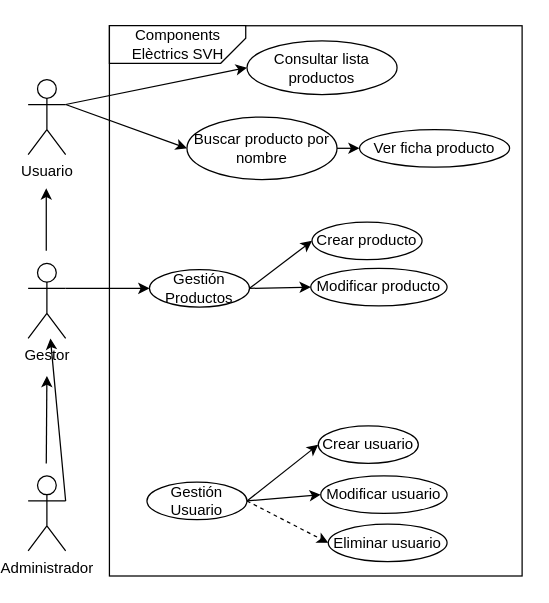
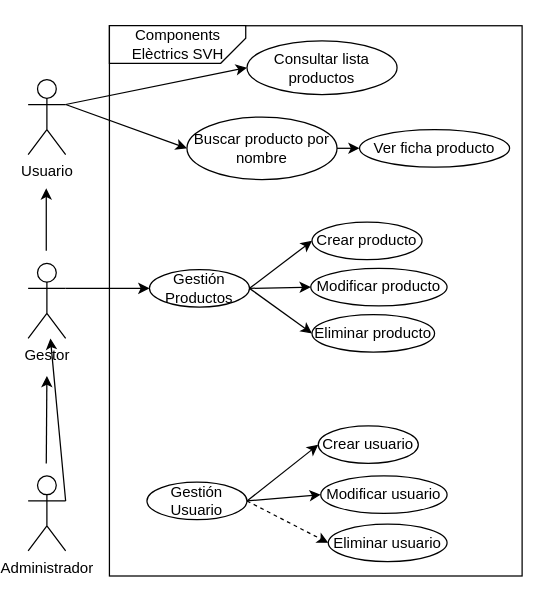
edge "Gestión Productos" -> "Eliminar producto": added
node "Eliminar producto": added
